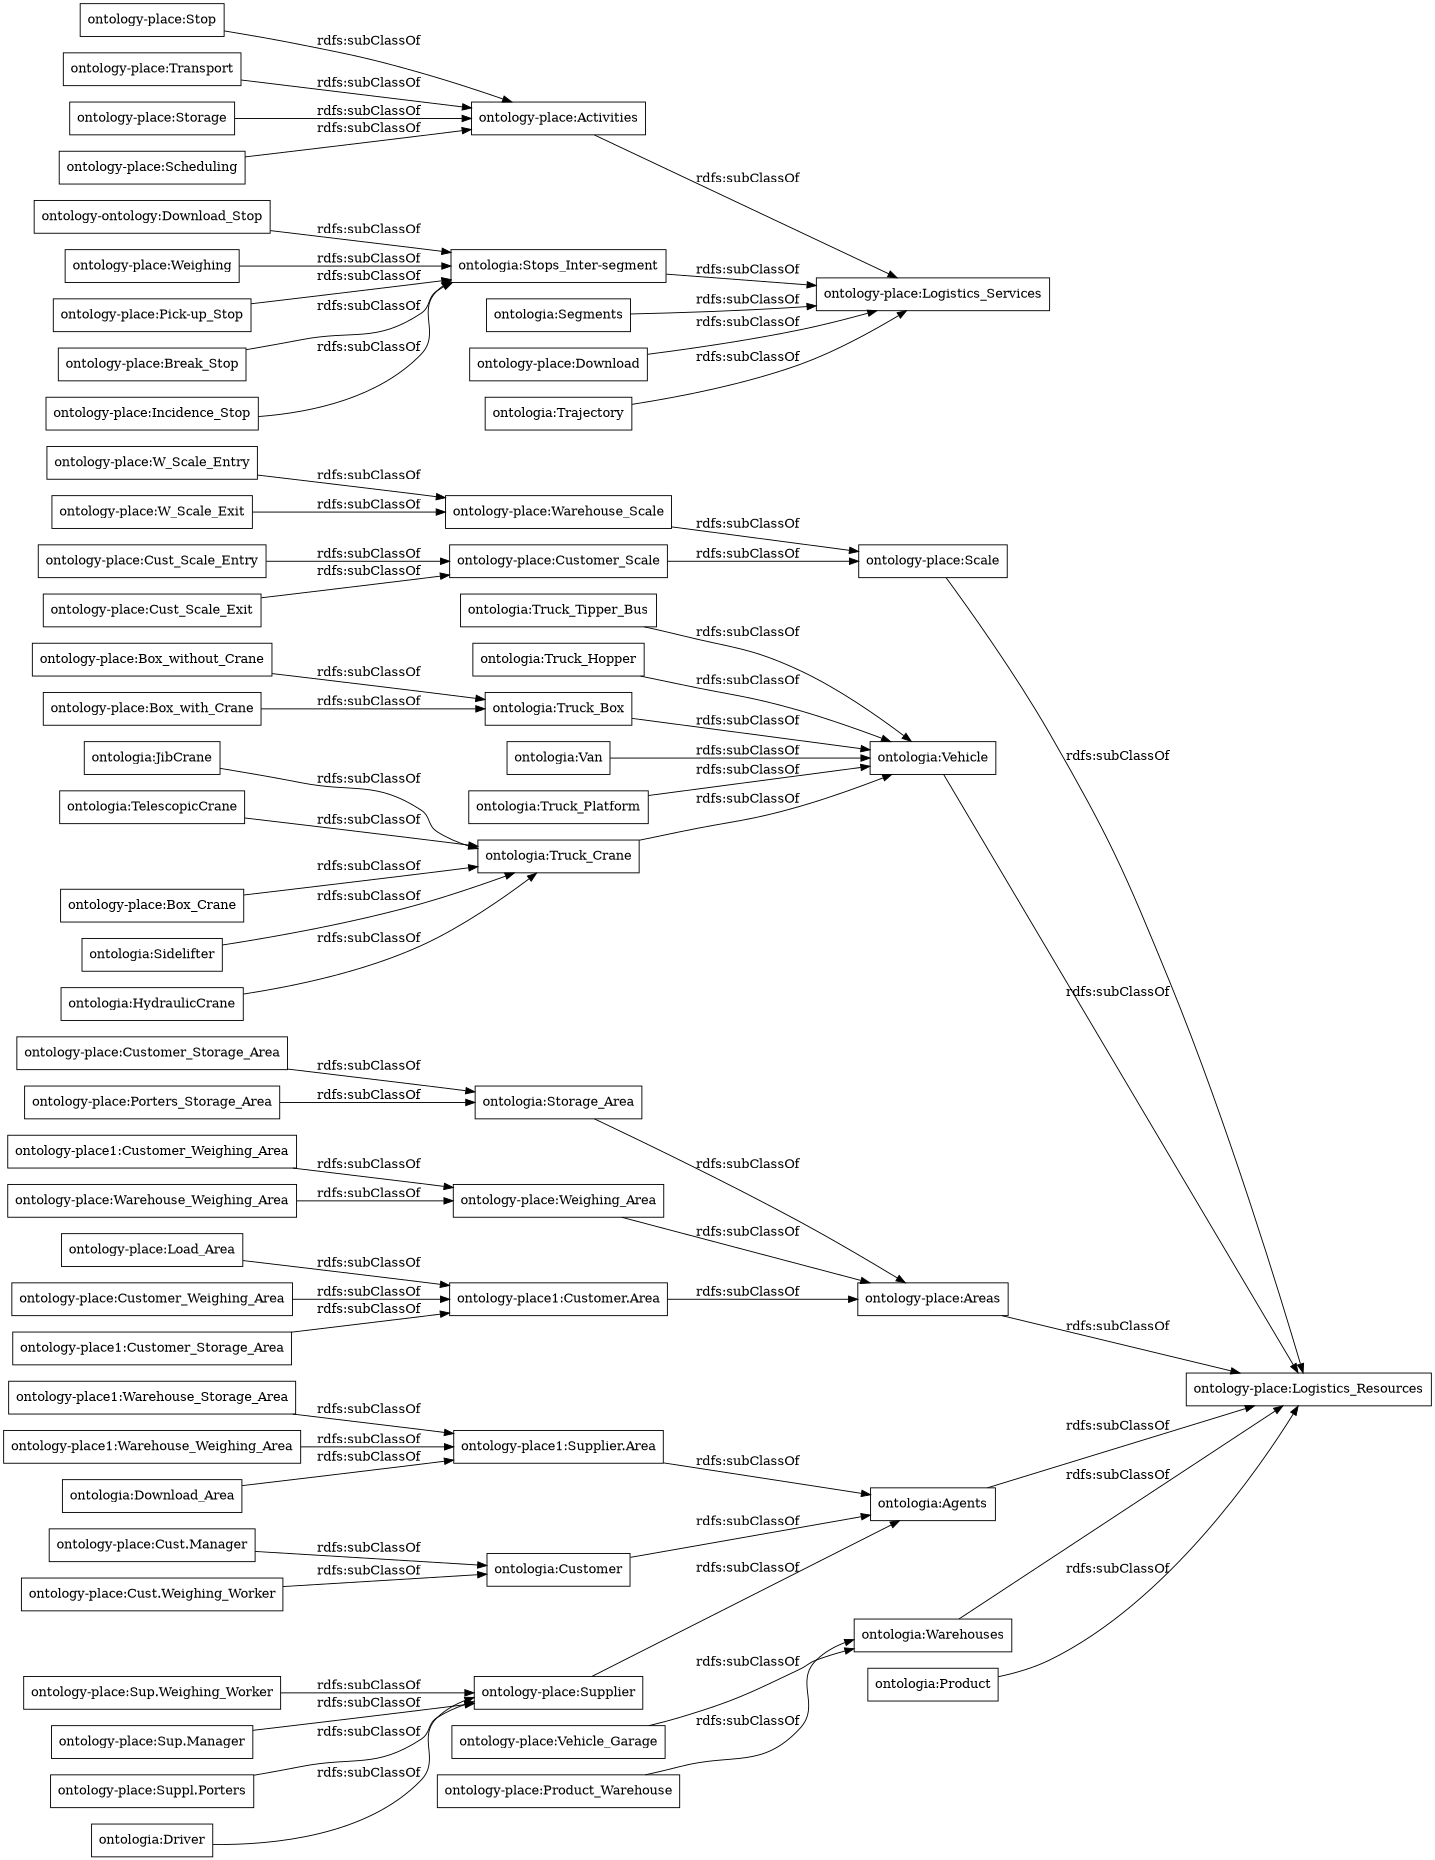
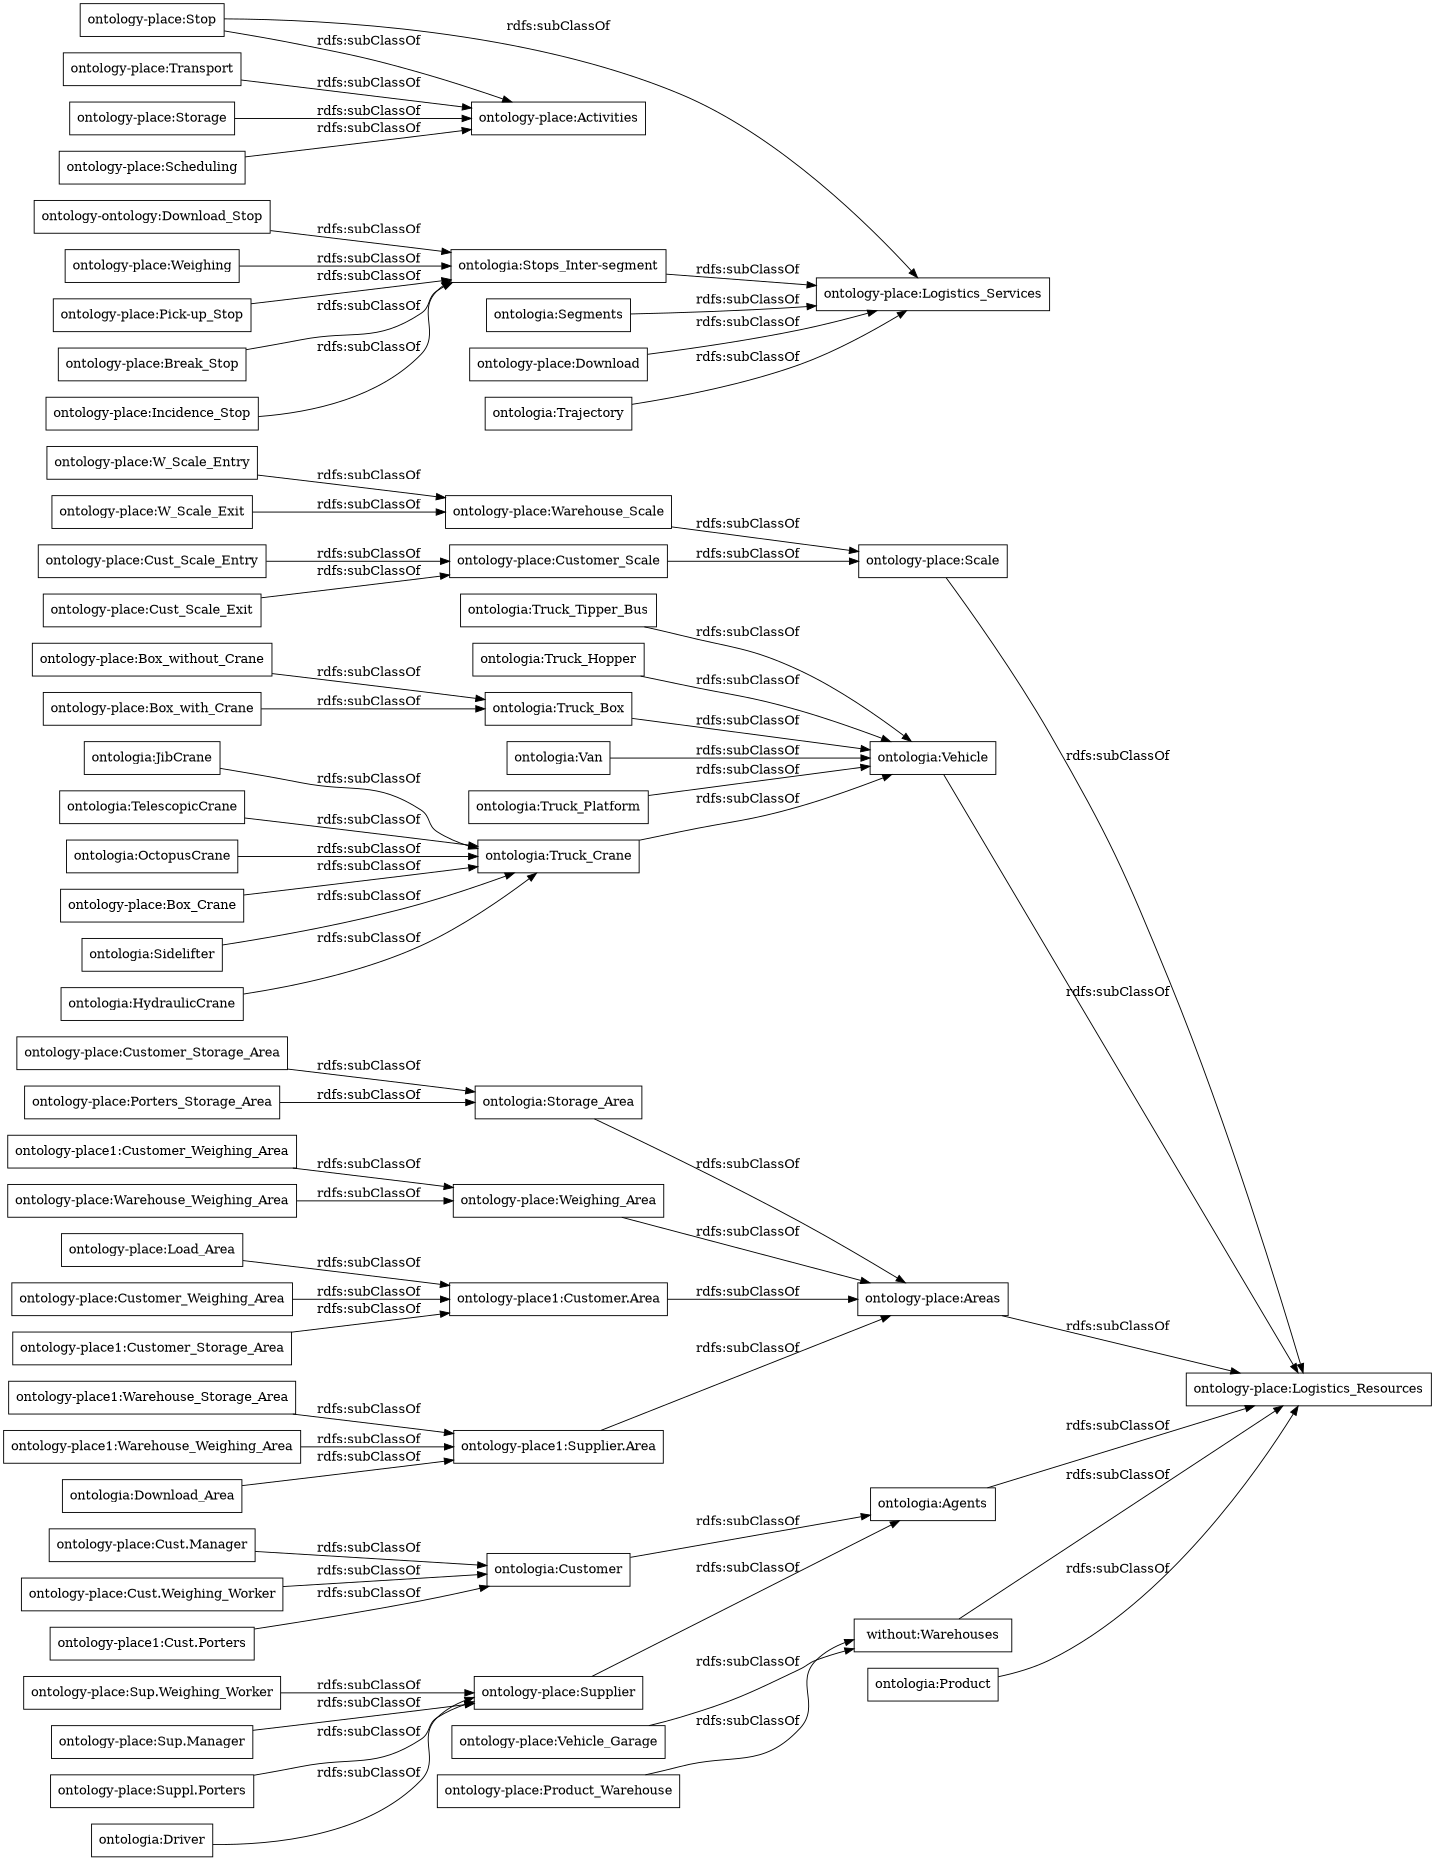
edge "ontology-place:Activities" -> "ontology-place:Logistics_Services": now "ontology-place:Stop" -> "ontology-place:Logistics_Services"
node "ontologia:OctopusCrane": added
edge "ontology-place1:Supplier.Area" -> "ontologia:Agents": now "ontology-place1:Supplier.Area" -> "ontology-place:Areas"
node "ontologia:Warehouses": label "ontologia:Warehouses" -> "without:Warehouses"
node "ontology-place1:Cust.Porters": added
